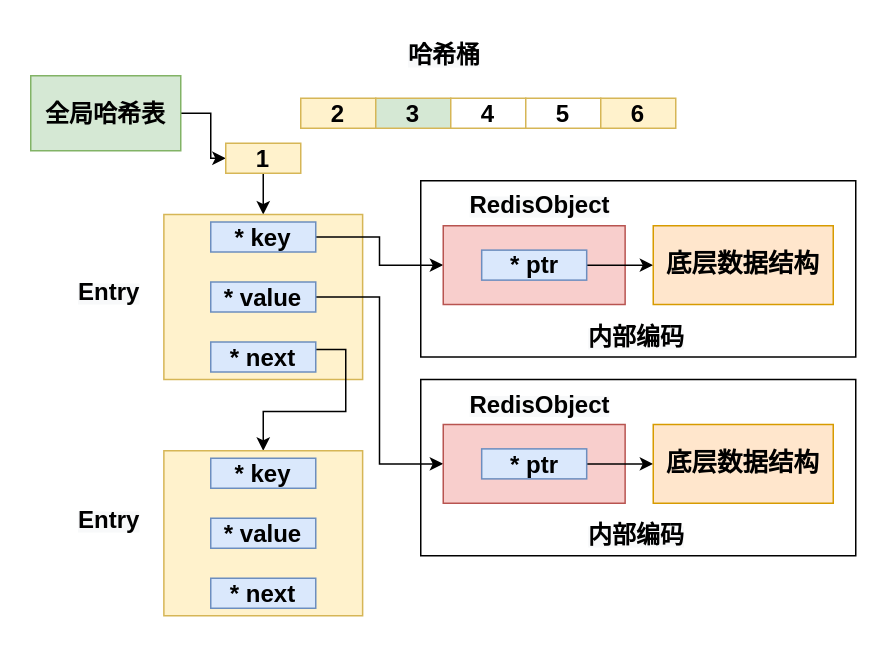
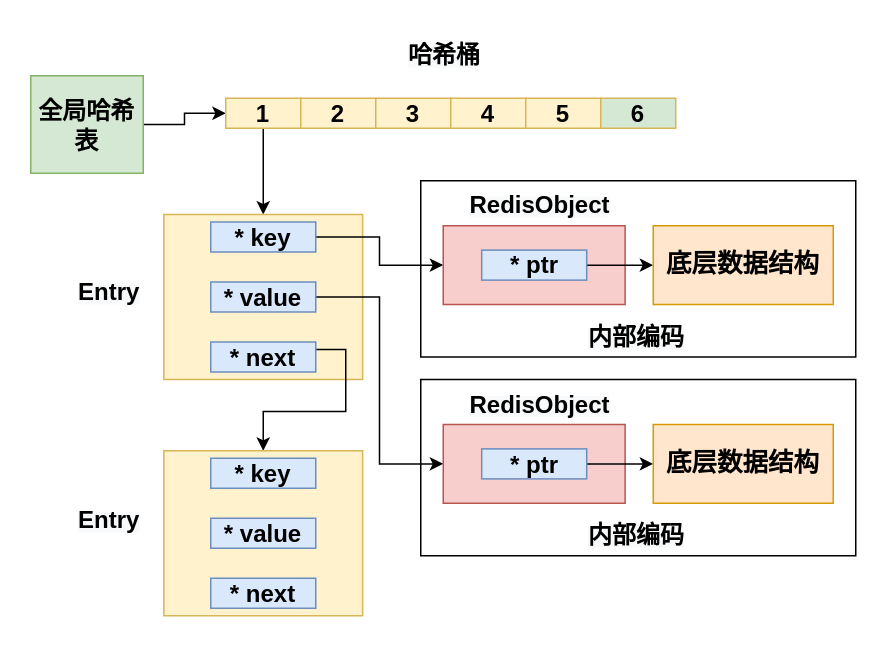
node "全局哈希表": size 150x75 -> 113x98
node "3": fillcolor #d5e8d4 -> #fff2cc
node "4": fillcolor #ffffff -> #fff2cc
node "5": fillcolor #ffffff -> #fff2cc
node "6": fillcolor #fff2cc -> #d5e8d4
node "1": moved (263, 158) -> (263, 113)
